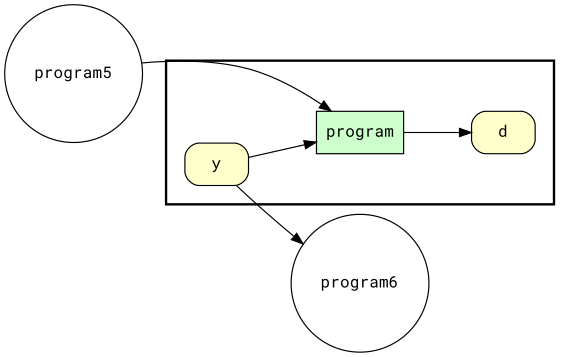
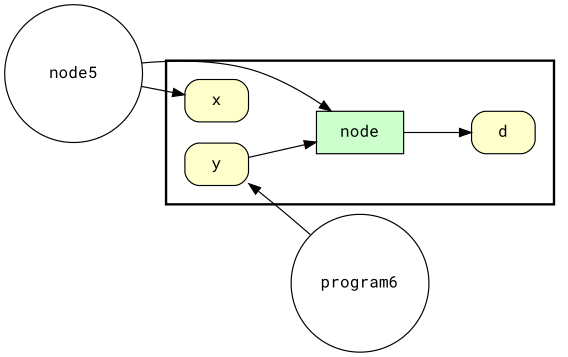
node "program5": label "program5" -> "node5"
node "x": added
node "program": label "program" -> "node"
edge "y" -> "program6": reversed
